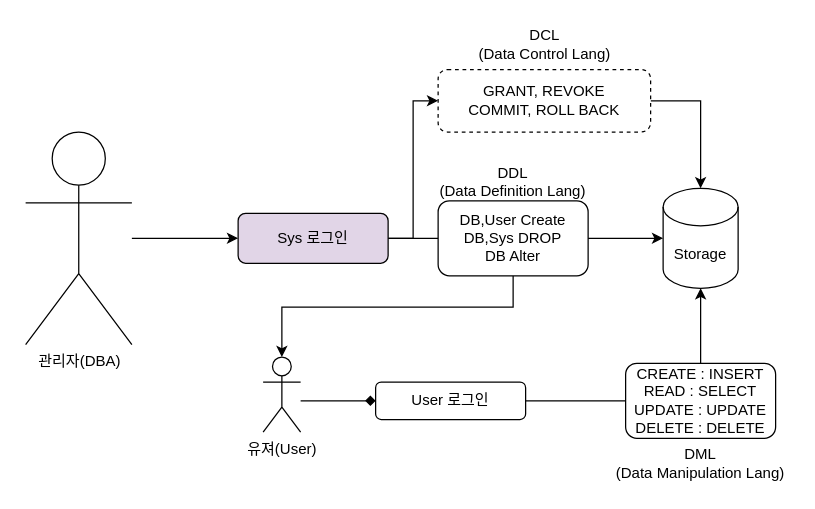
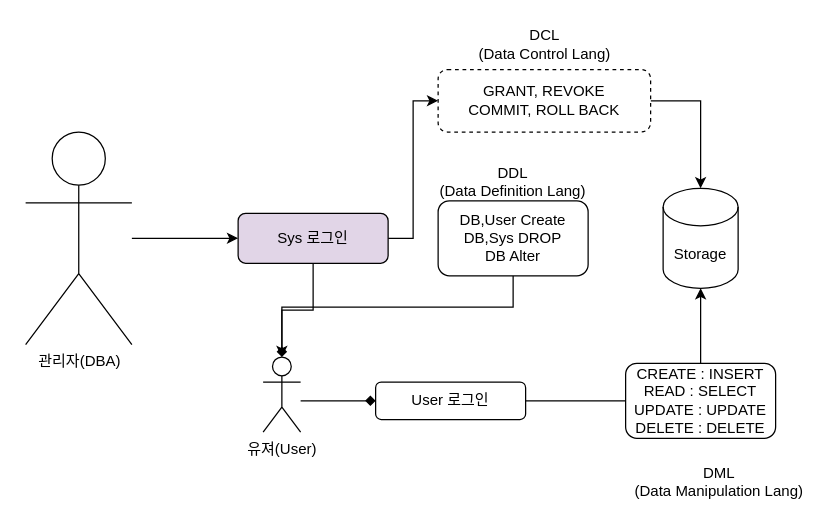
edge "Sys 로그인" -> "Storage": now "Sys 로그인" -> "유져(User)"
edge "DB,User Create DB,Sys DROP DB Alter" -> "유져(User)": arrowhead classic -> diamond
node "DML (Data Manipulation Lang)": moved (701, 463) -> (719, 482)
